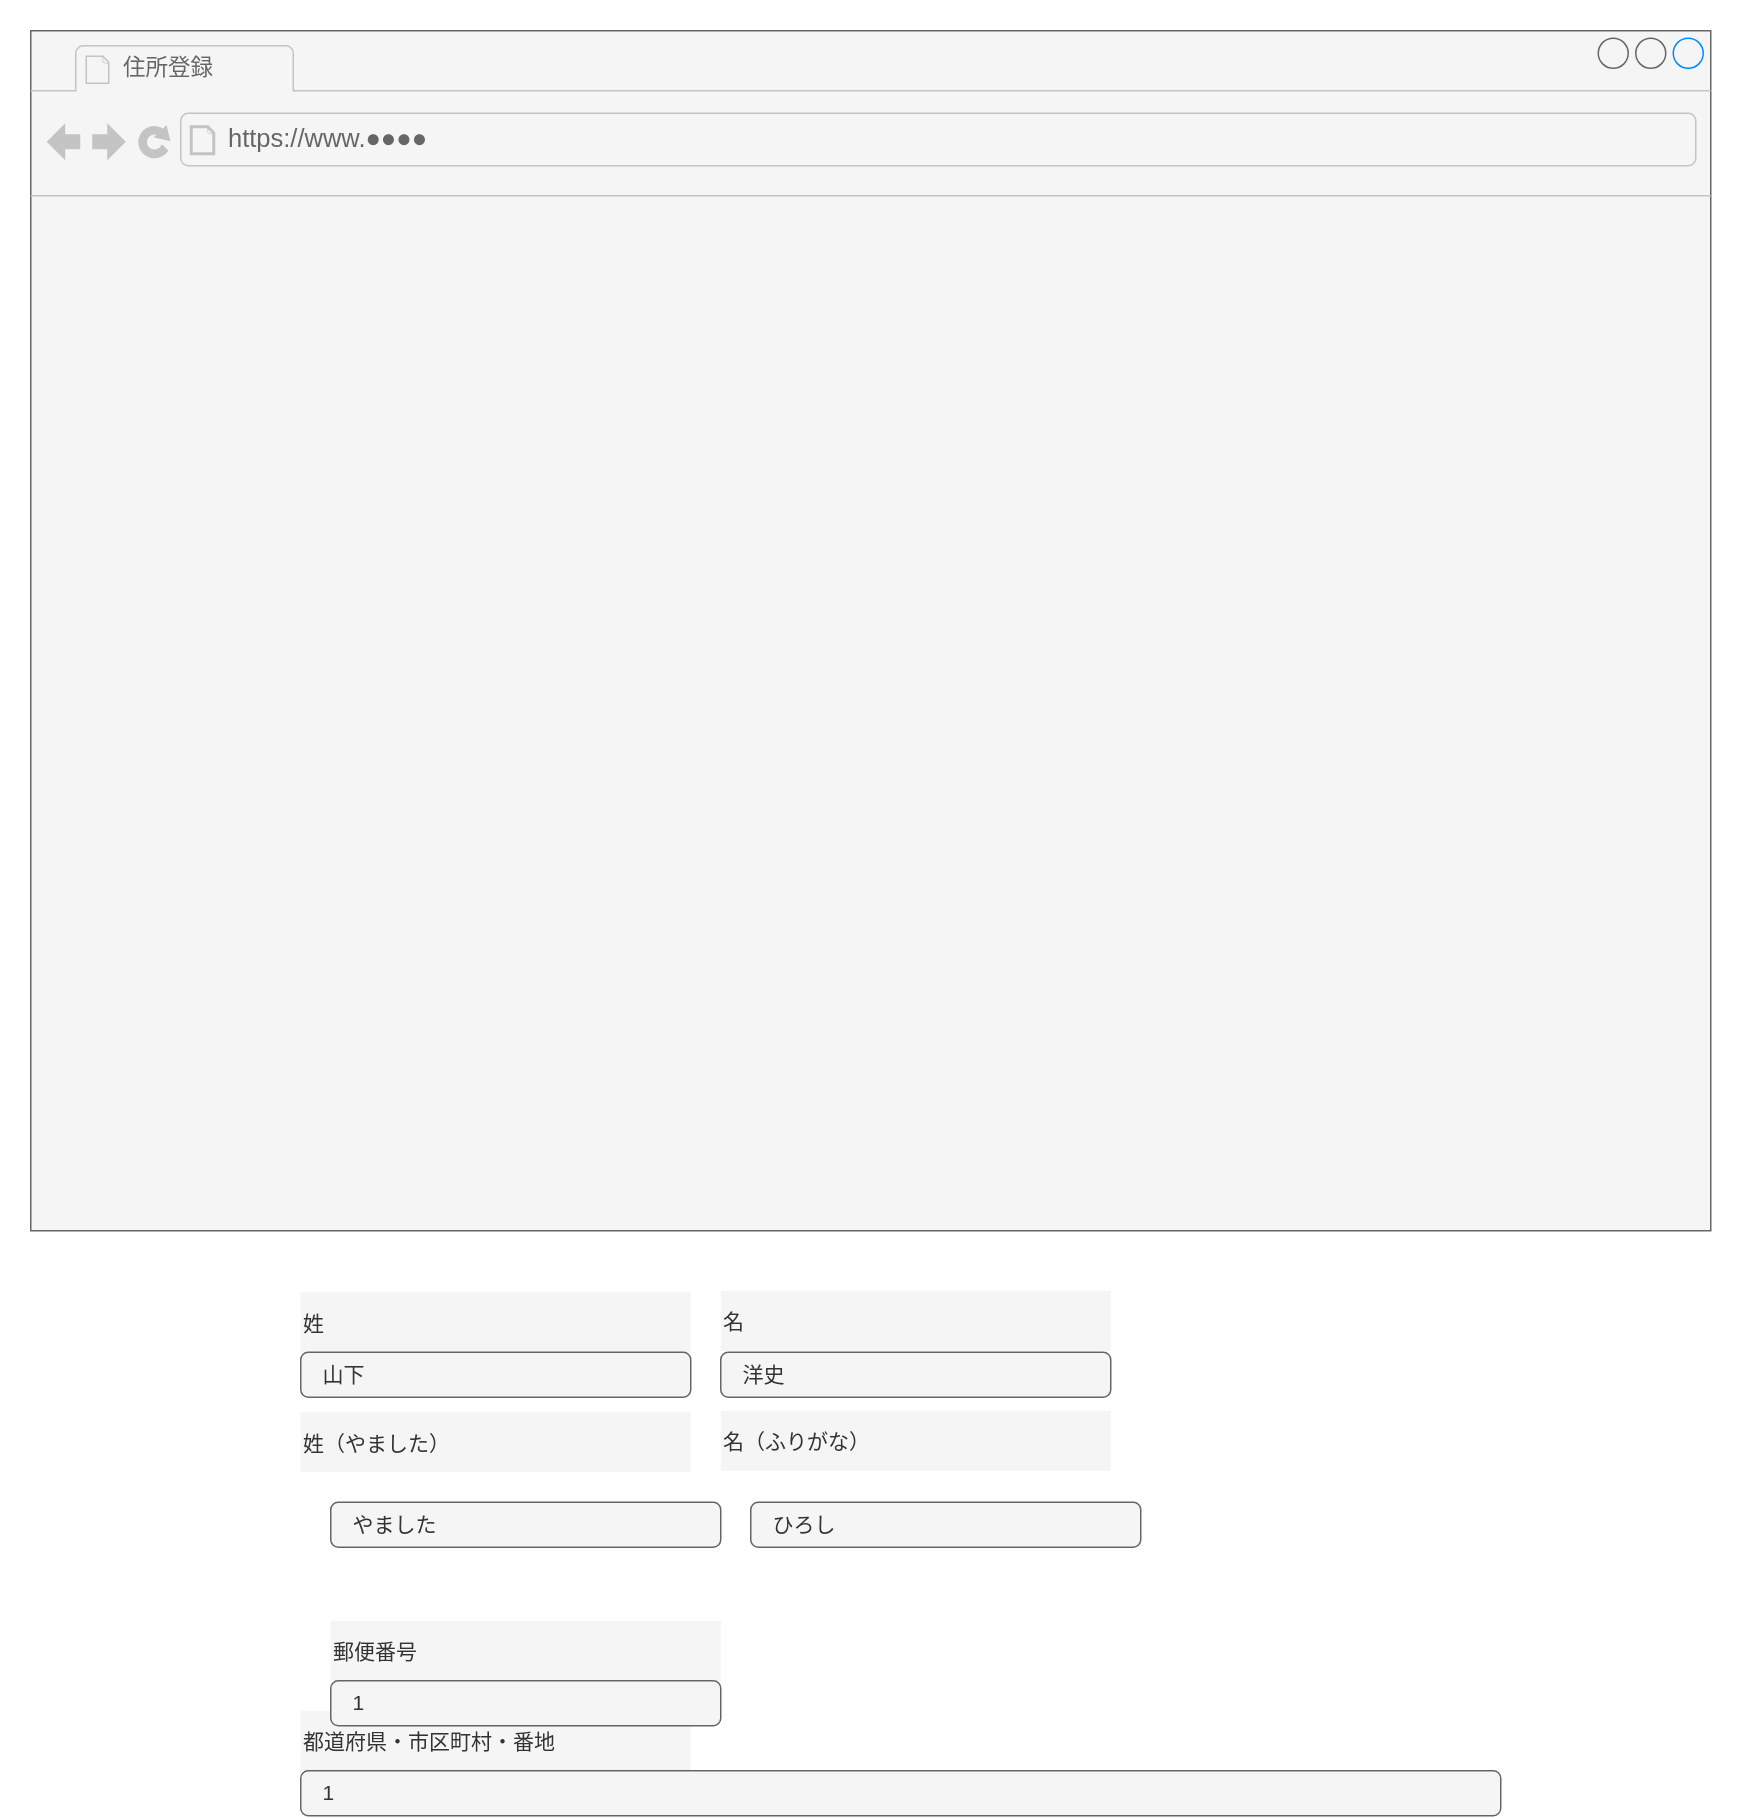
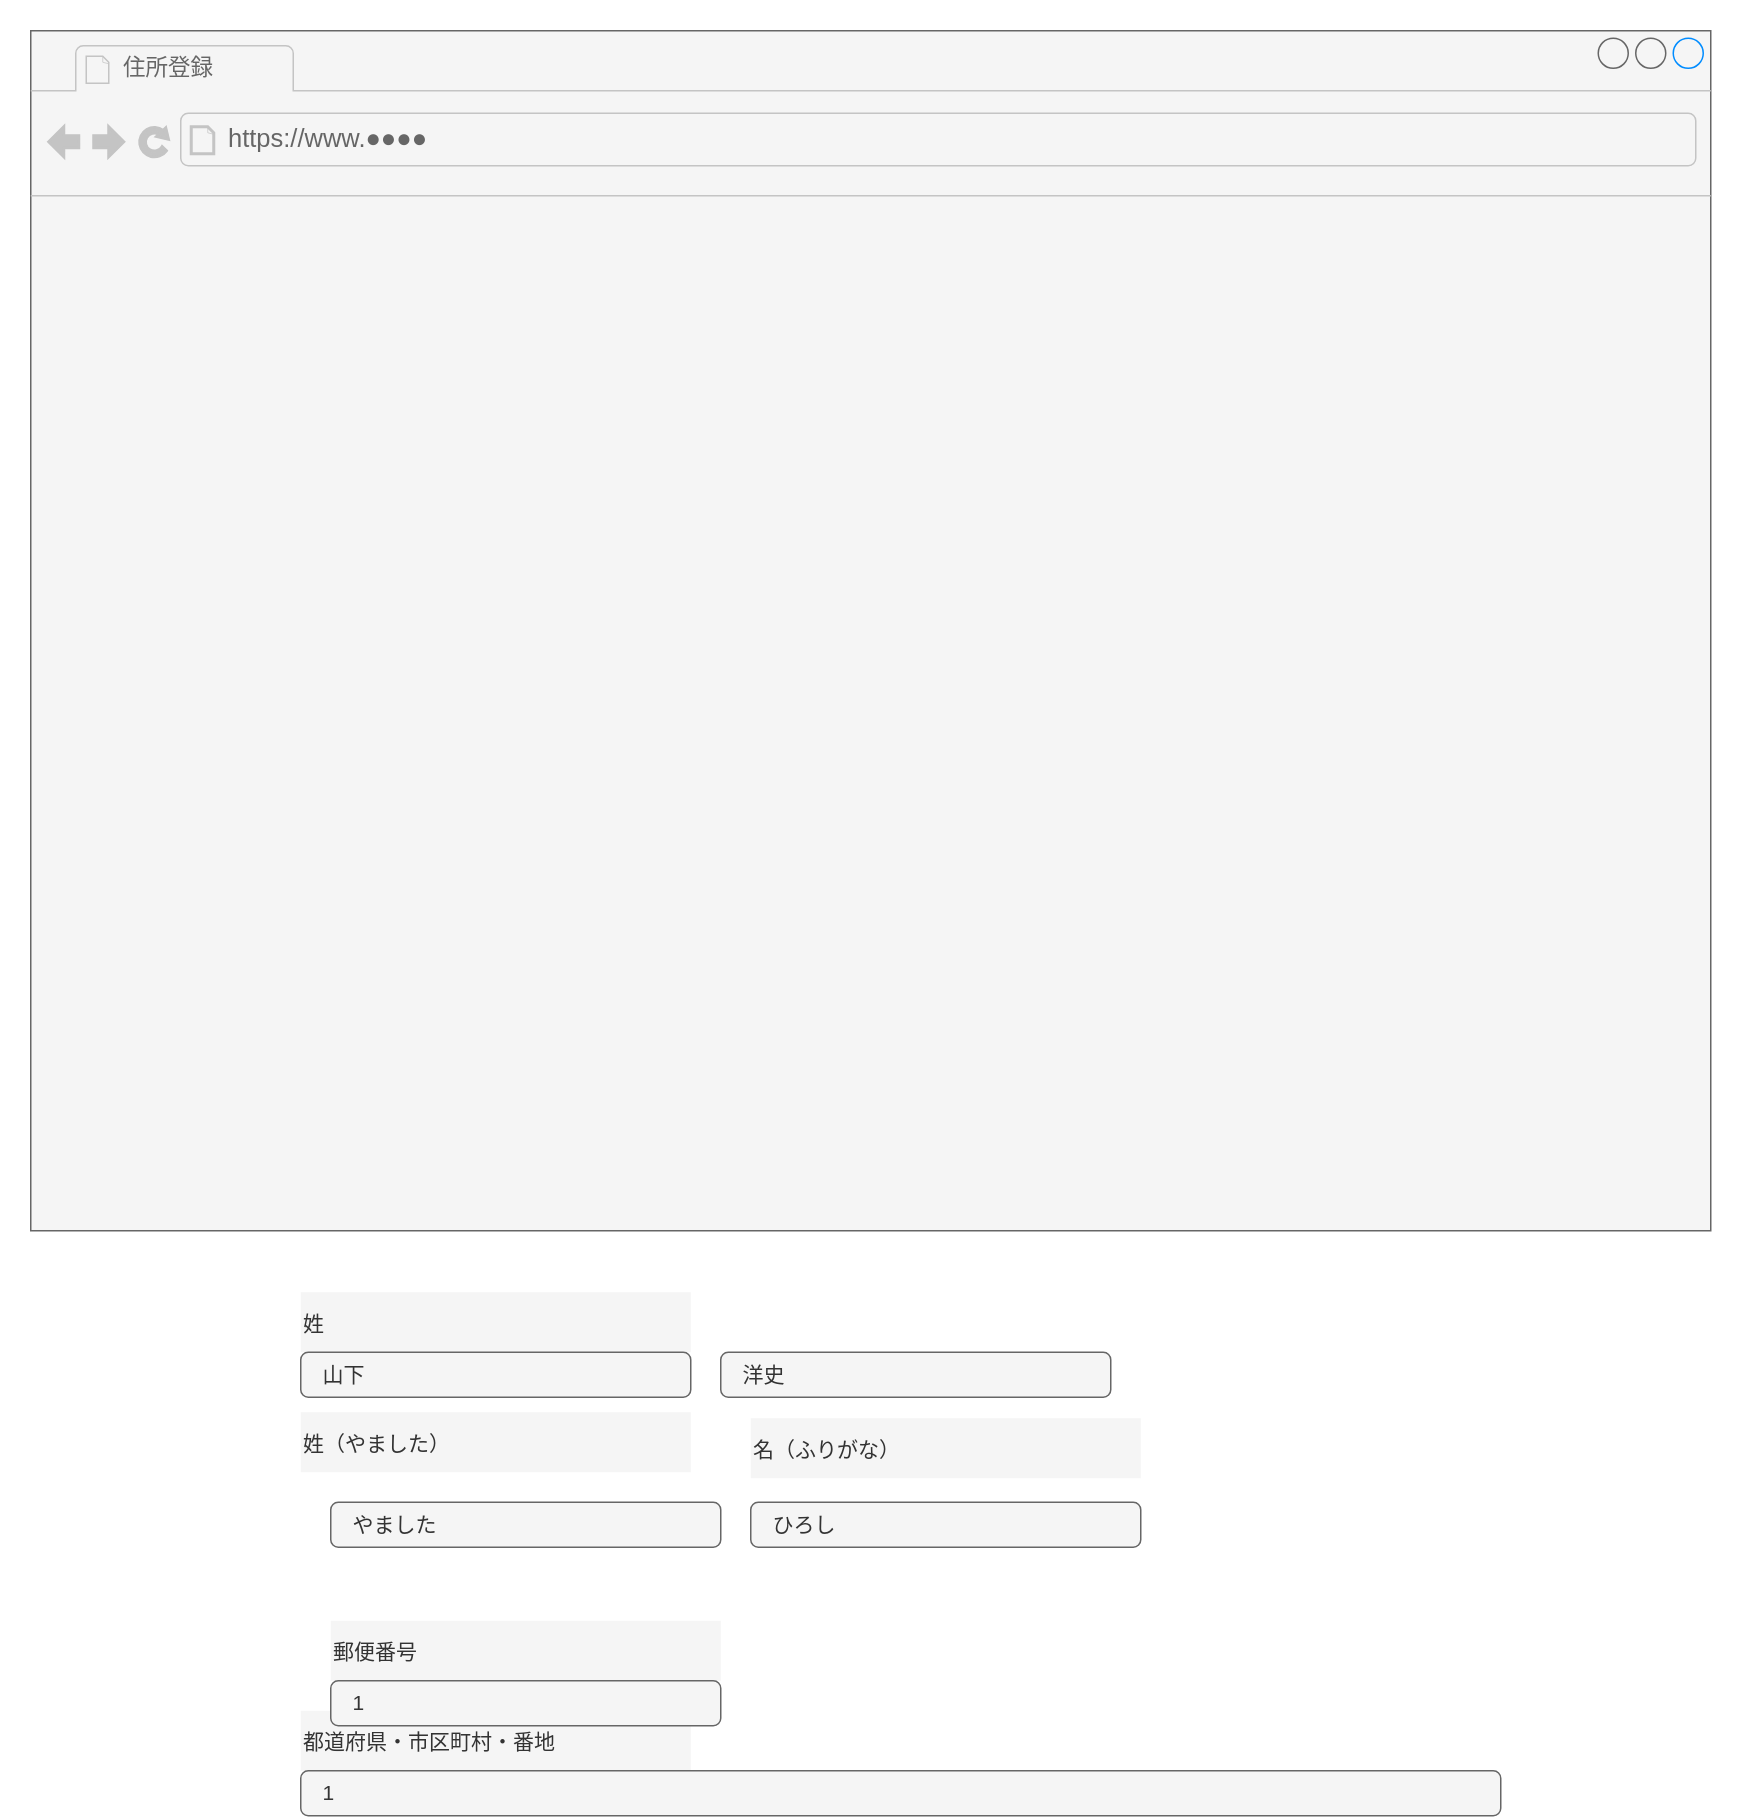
node "名": removed
node "名（ふりがな）": moved (916, 1441) -> (946, 1448)
